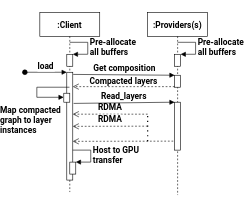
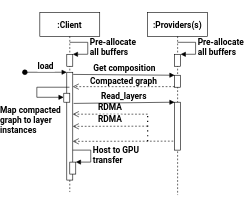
node "Compacted layers": label "Compacted layers" -> "Compacted graph"
